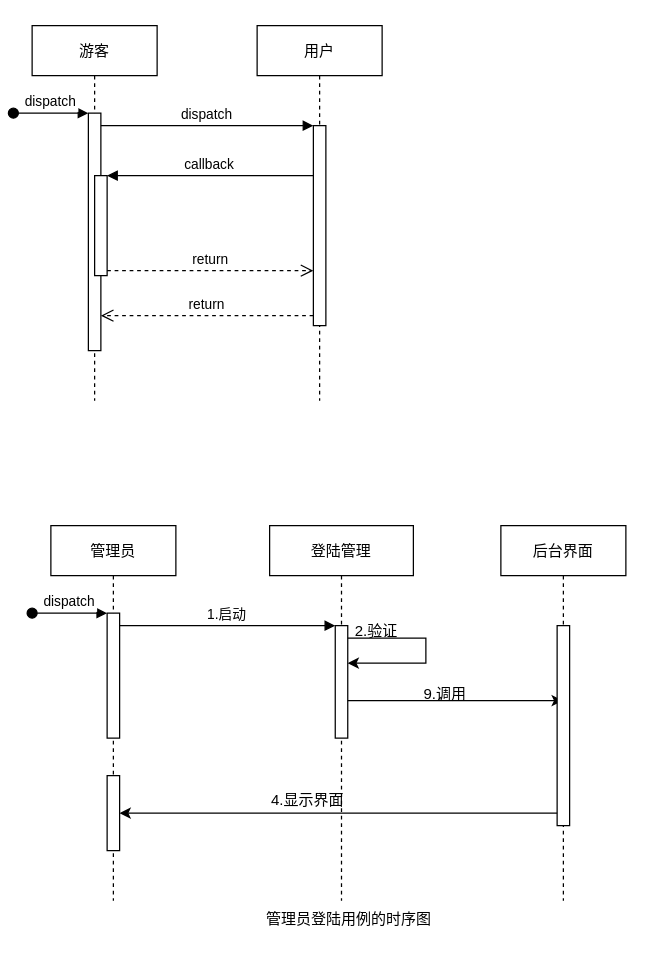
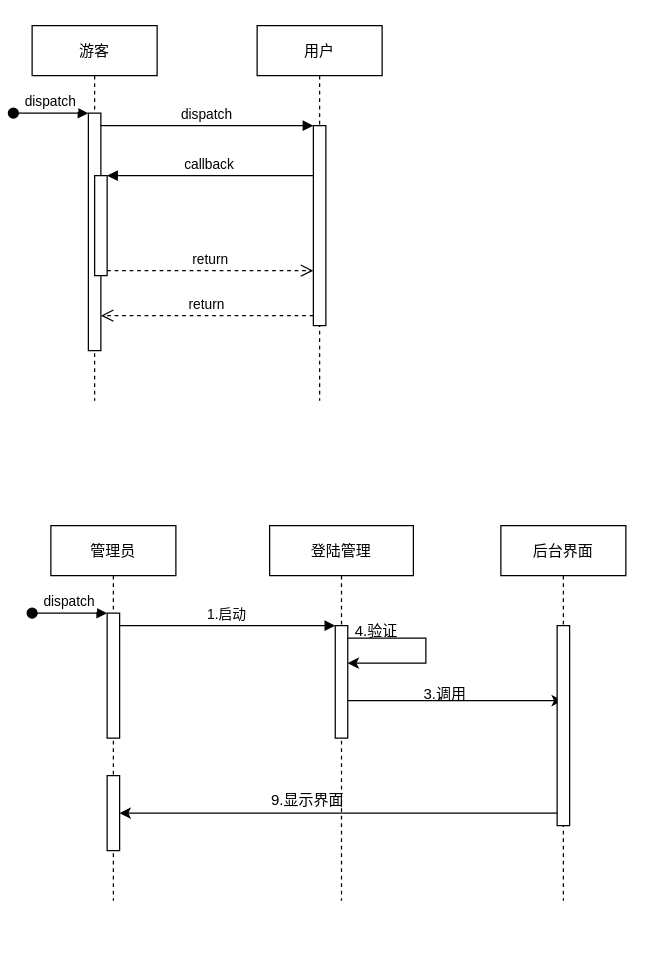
node "2.验证": label "2.验证" -> "4.验证"
node "9.调用": label "9.调用" -> "3.调用"
node "4.显示界面": label "4.显示界面" -> "9.显示界面"
node "管理员登陆用例的时序图": removed
